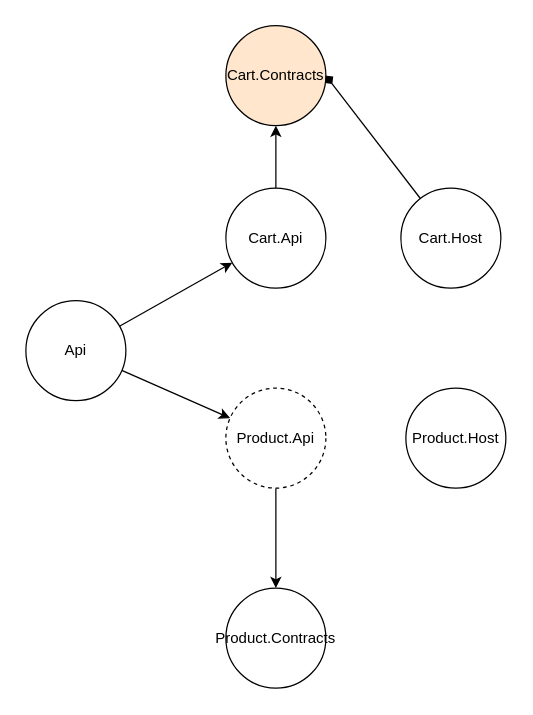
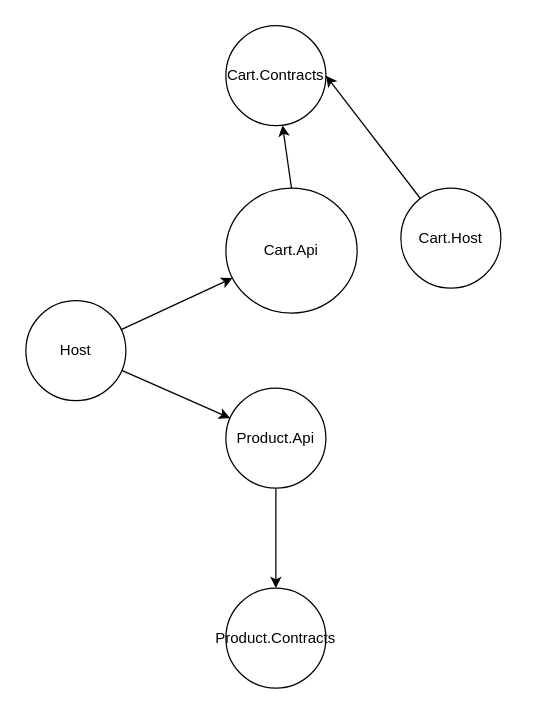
node "Cart.Contracts": fillcolor #ffe6cc -> #ffffff
edge "Cart.Host" -> "Cart.Contracts": arrowhead diamond -> classic
node "Cart.Api": size 100x100 -> 131x125
node "Api": label "Api" -> "Host"
node "Product.Api": style dashed -> solid
node "Product.Host": removed
